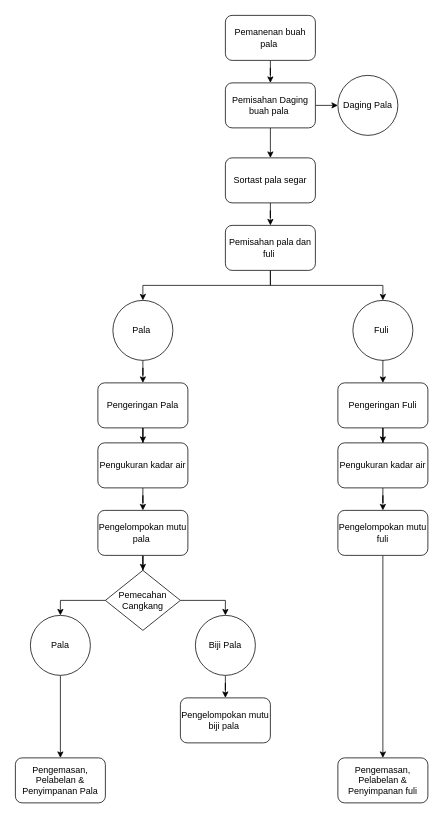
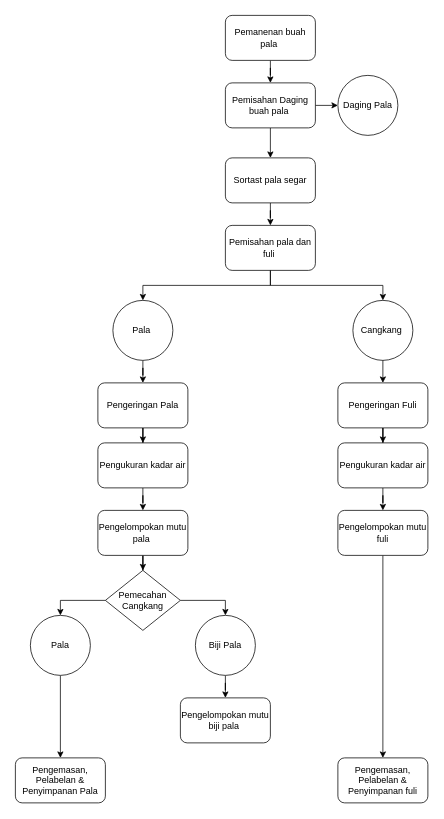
node "Fuli": label "Fuli" -> "Cangkang"
